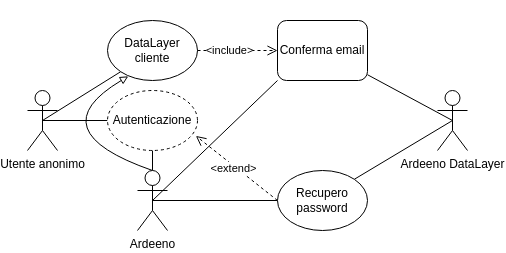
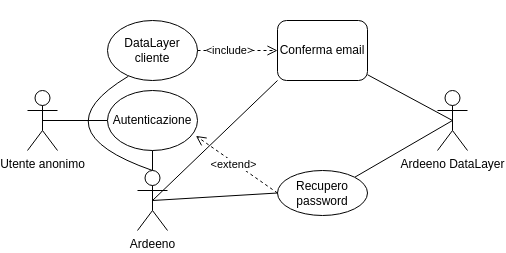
edge "DataLayer cliente" -- "Utente anonimo": removed
edge "Ardeeno" -> "DataLayer cliente": arrowhead block -> none
node "Autenticazione": style dashed -> solid
node "Recupero password": size 90x60 -> 90x45
